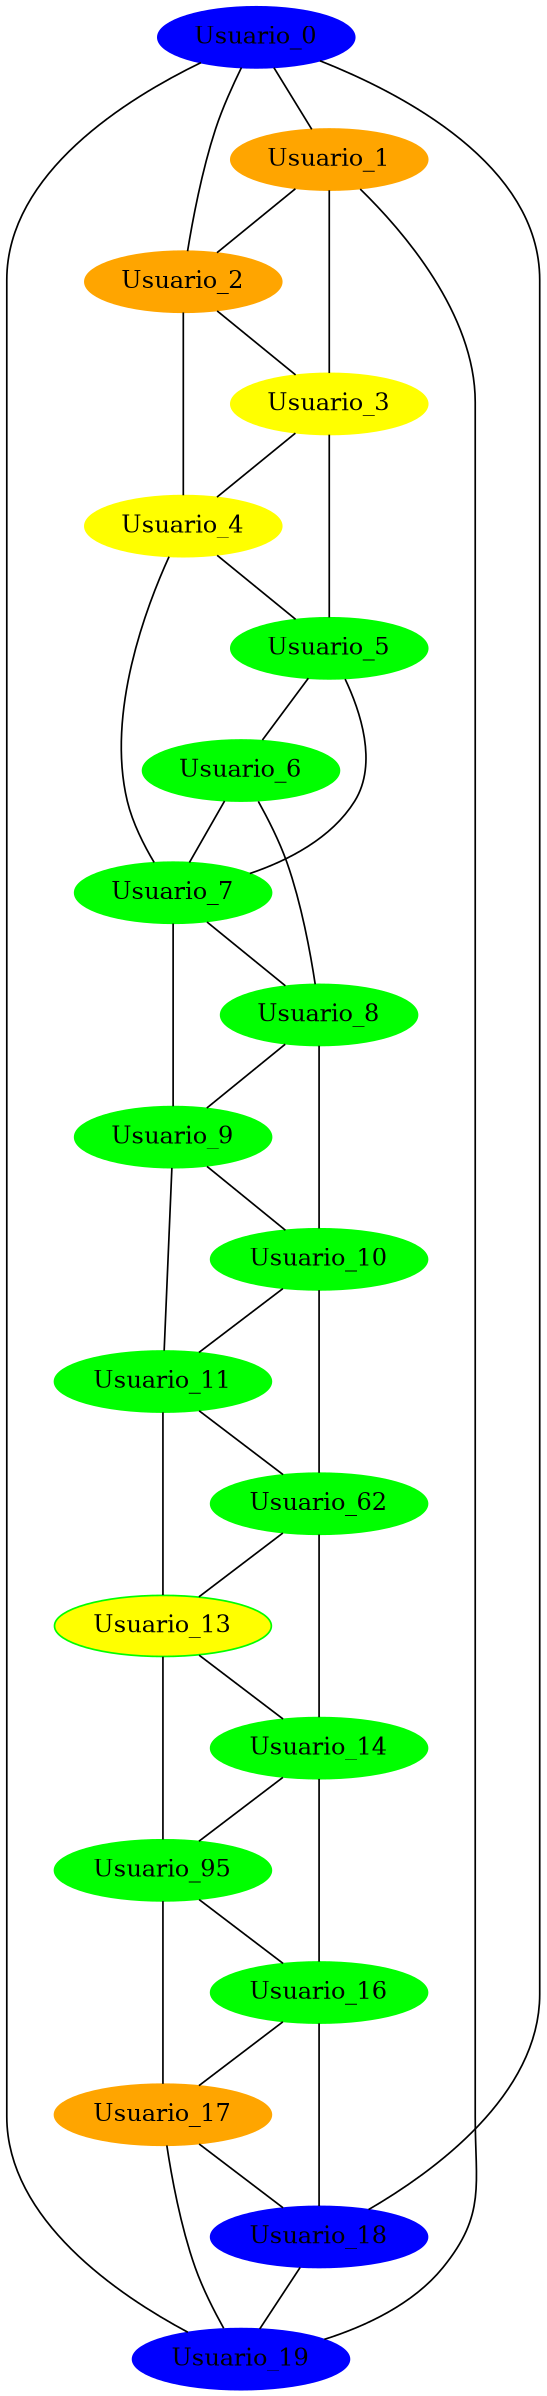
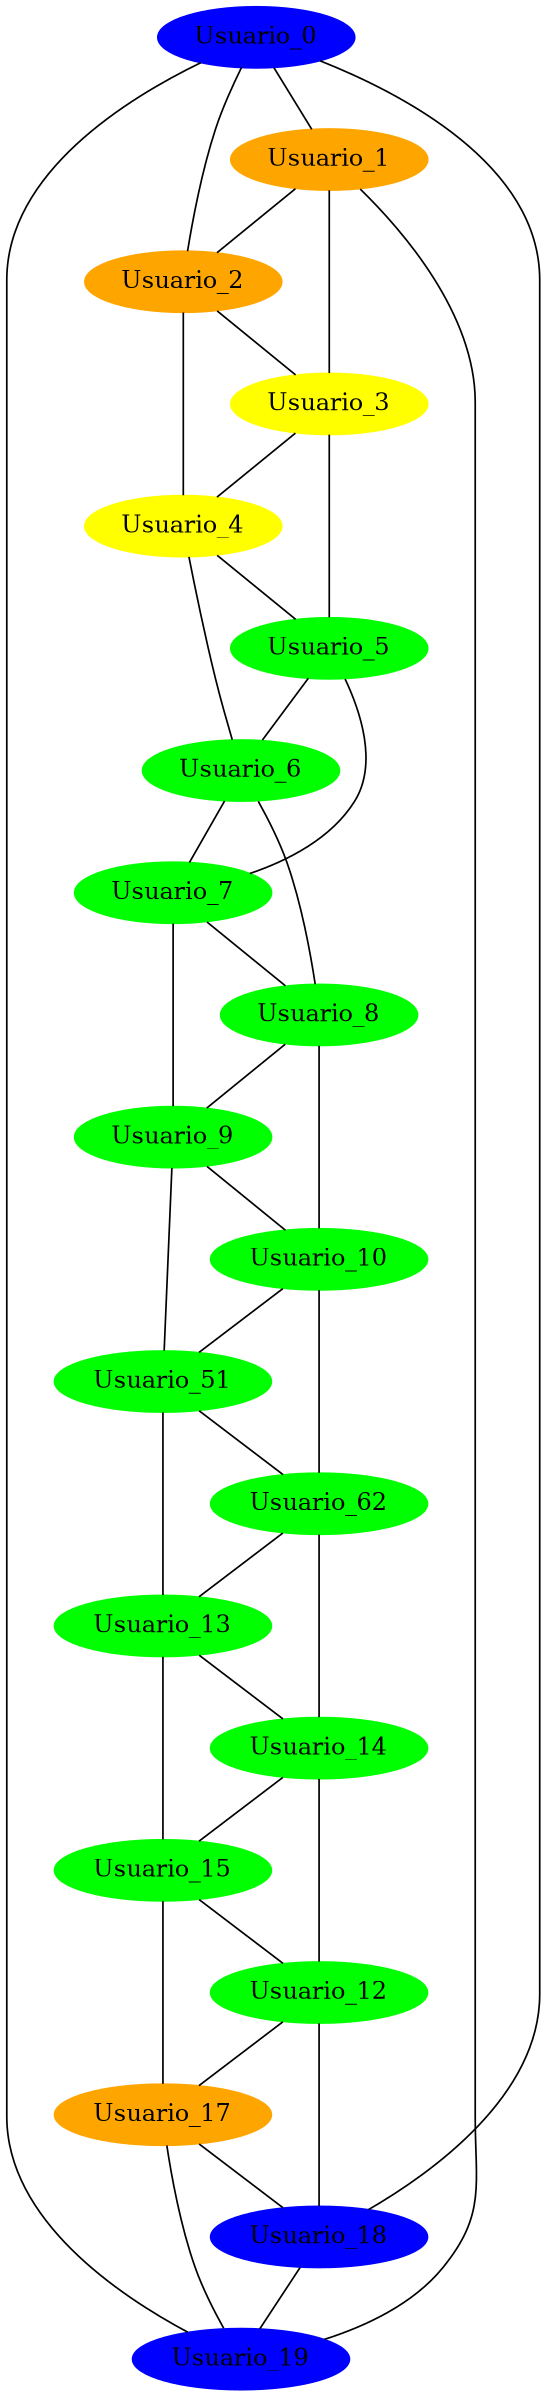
edge "Usuario_4" -- "Usuario_7": now "Usuario_4" -- "Usuario_6"
node "Usuario_11": label "Usuario_11" -> "Usuario_51"
node "Usuario_13": fillcolor yellow -> green
node "Usuario_95": label "Usuario_95" -> "Usuario_15"
node "Usuario_16": label "Usuario_16" -> "Usuario_12"
